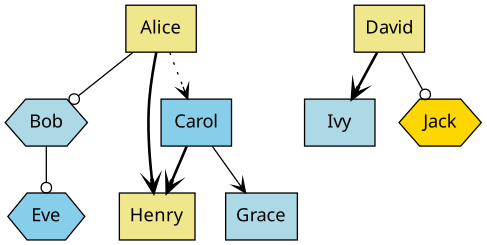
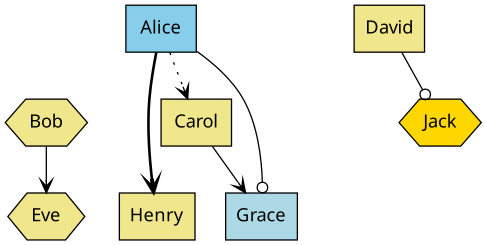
node "Alice": fillcolor khaki -> skyblue
edge "Alice" -> "Bob": now "Alice" -> "Grace"
node "Bob": fillcolor lightblue -> khaki
node "Carol": fillcolor skyblue -> khaki
node "Ivy": removed
edge "Bob" -> "Eve": arrowhead odot -> vee
edge "Carol" -> "Henry": removed
node "Eve": fillcolor skyblue -> khaki
